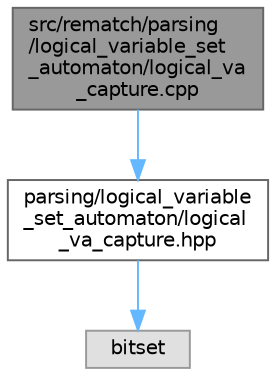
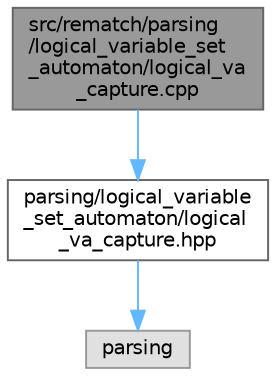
node "bitset": label "bitset" -> "parsing"
